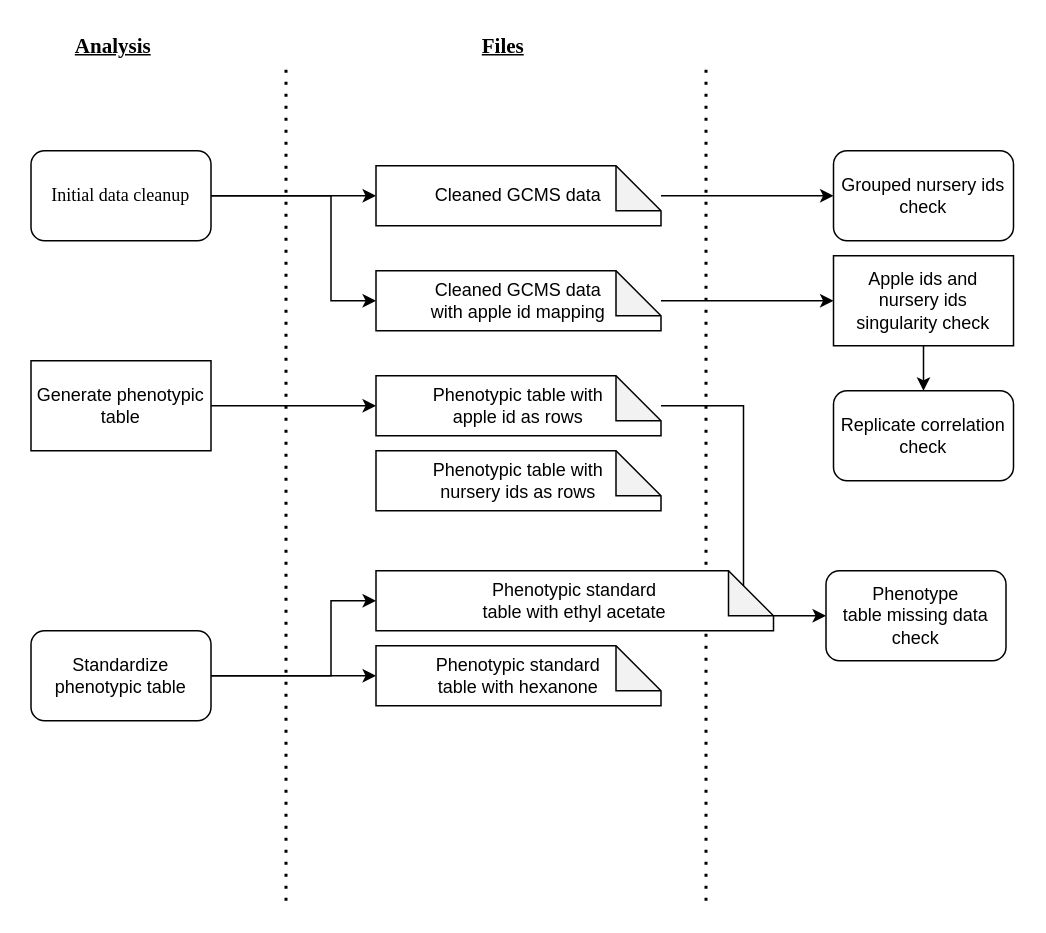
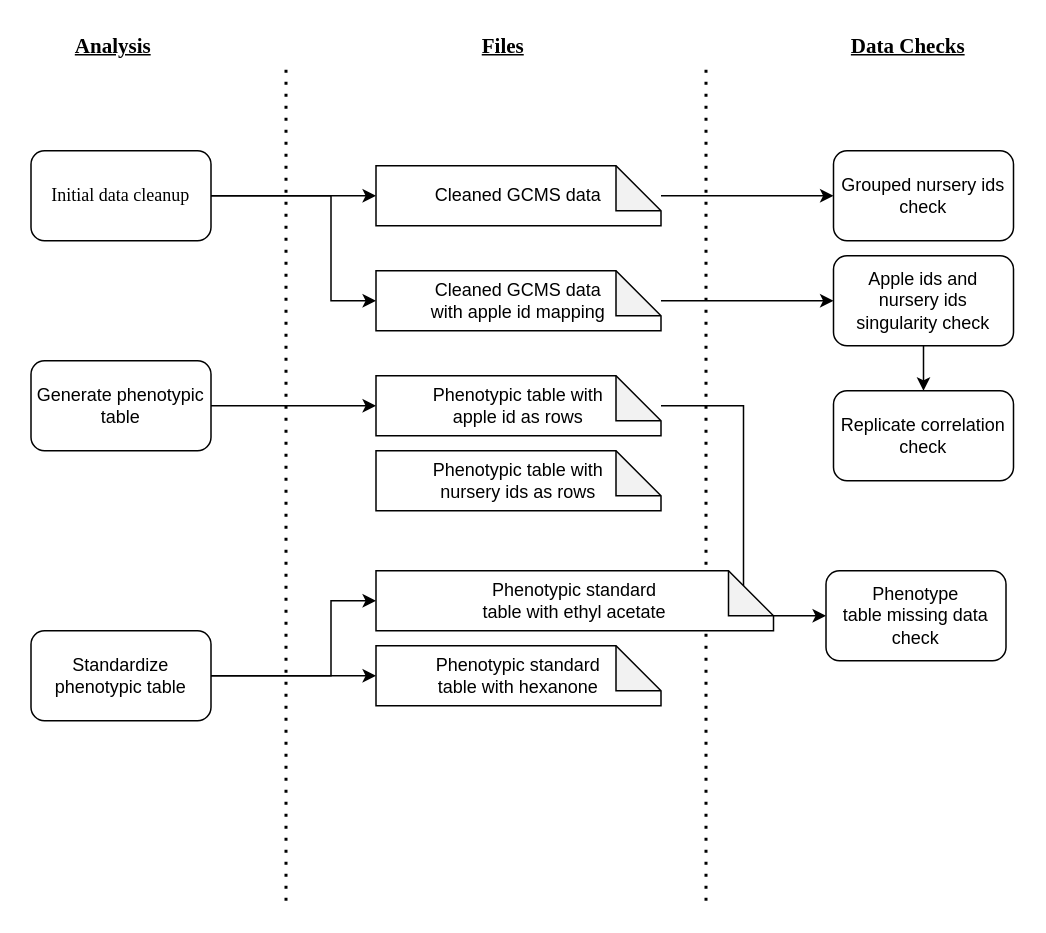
node "Data Checks": added
node "Apple ids and nursery ids singularity check": shape rectangle -> rounded rectangle
node "Generate phenotypic table": shape rectangle -> rounded rectangle
